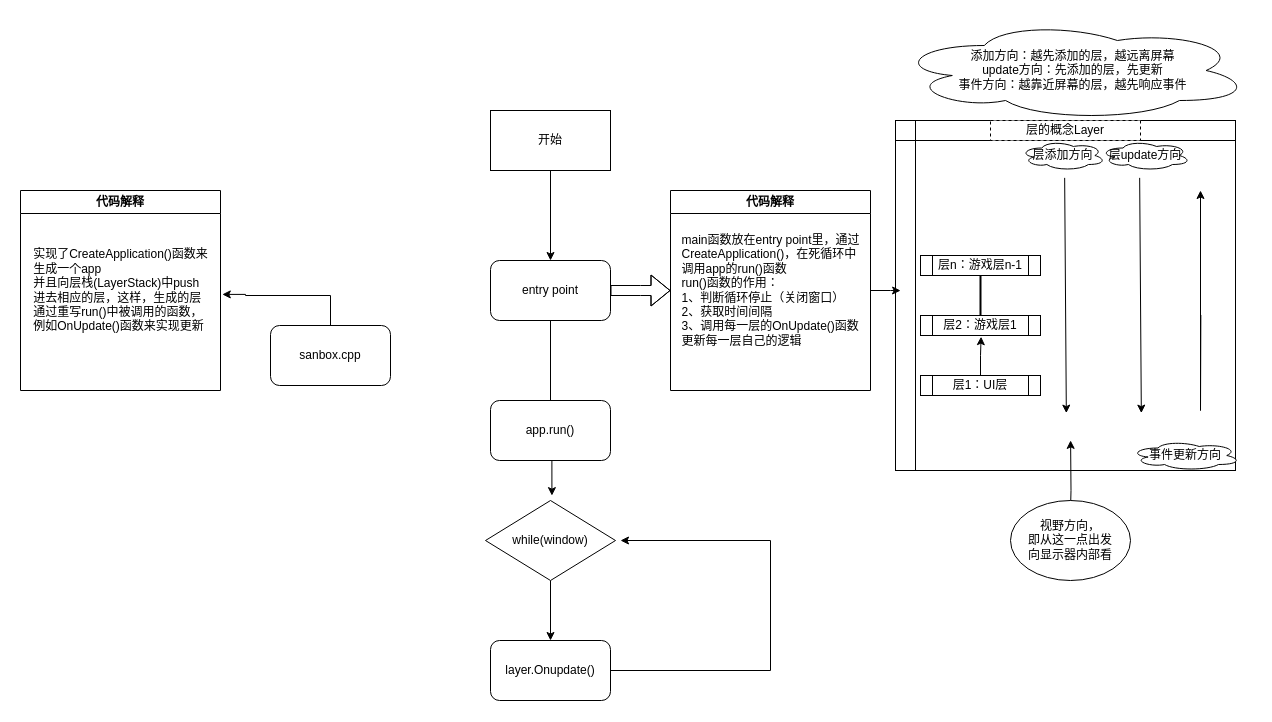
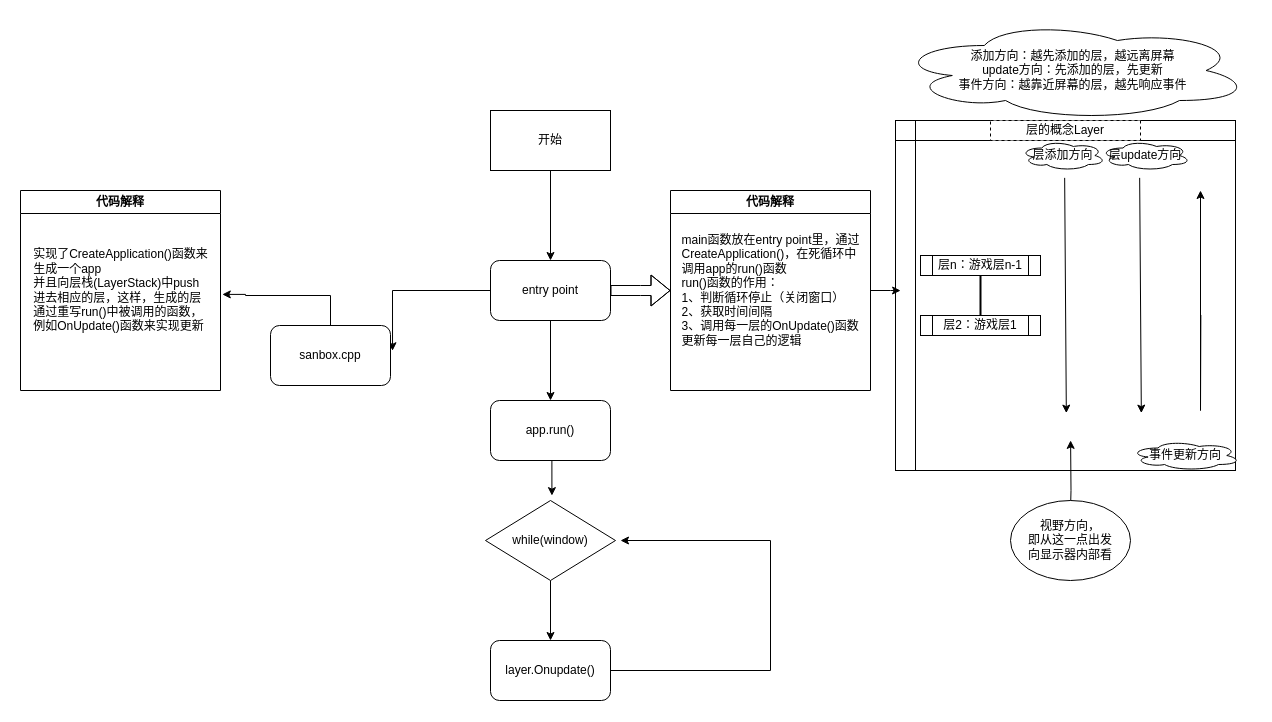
edge "entry point" -> "sanbox.cpp": added
edge "层1：UI层" -> "层2：游戏层1": removed
node "层1：UI层": removed
edge "entry point" -- "app.run()": arrowhead none -> classic
